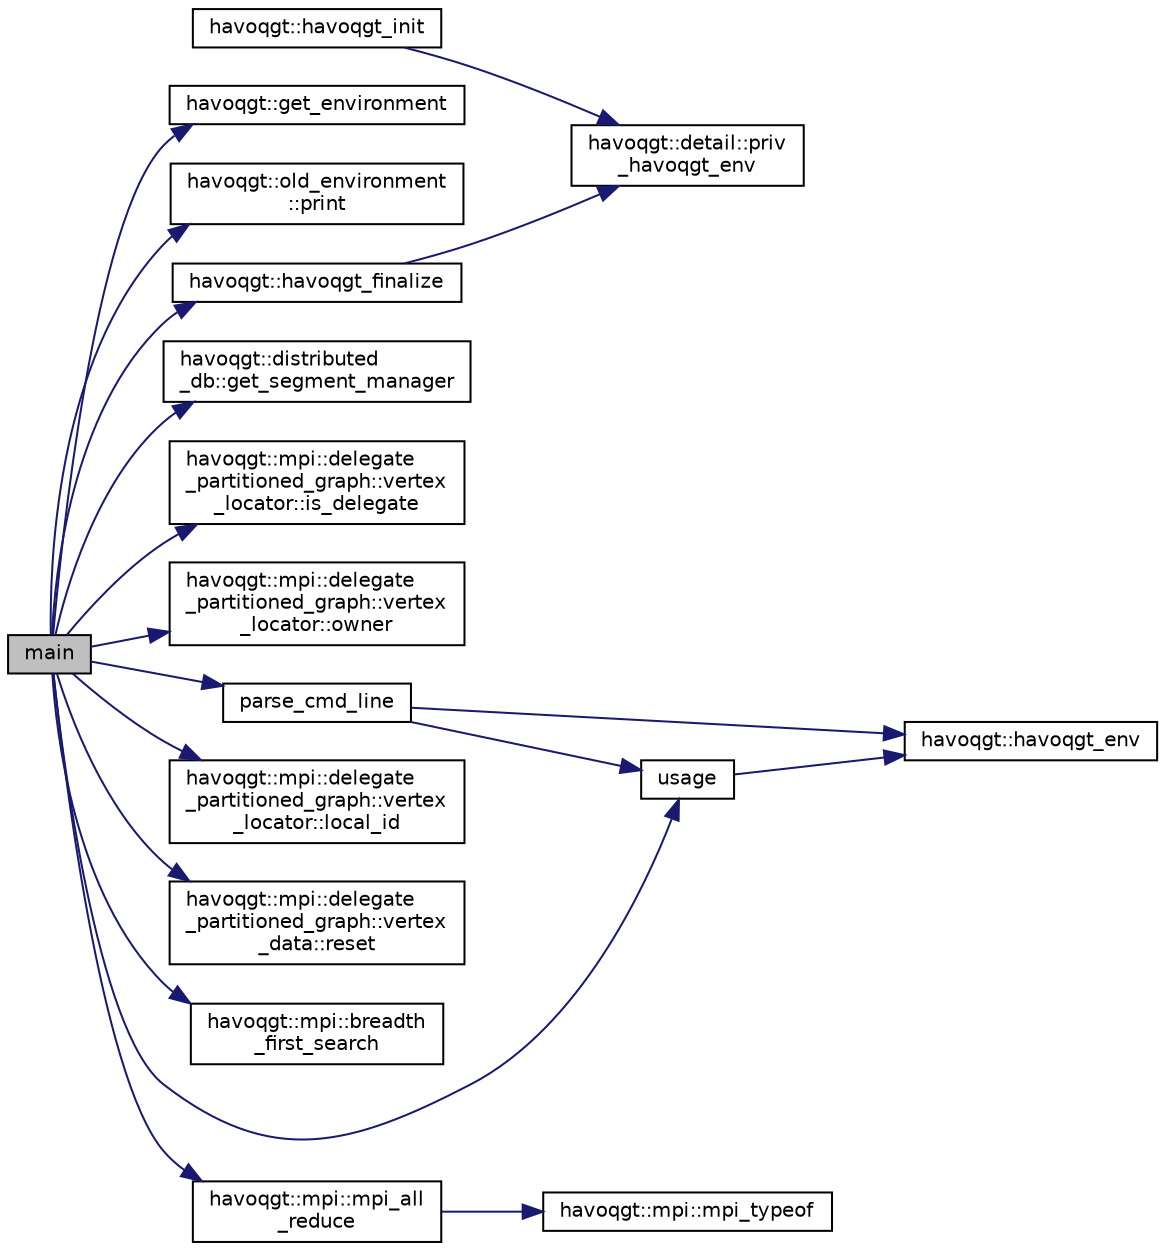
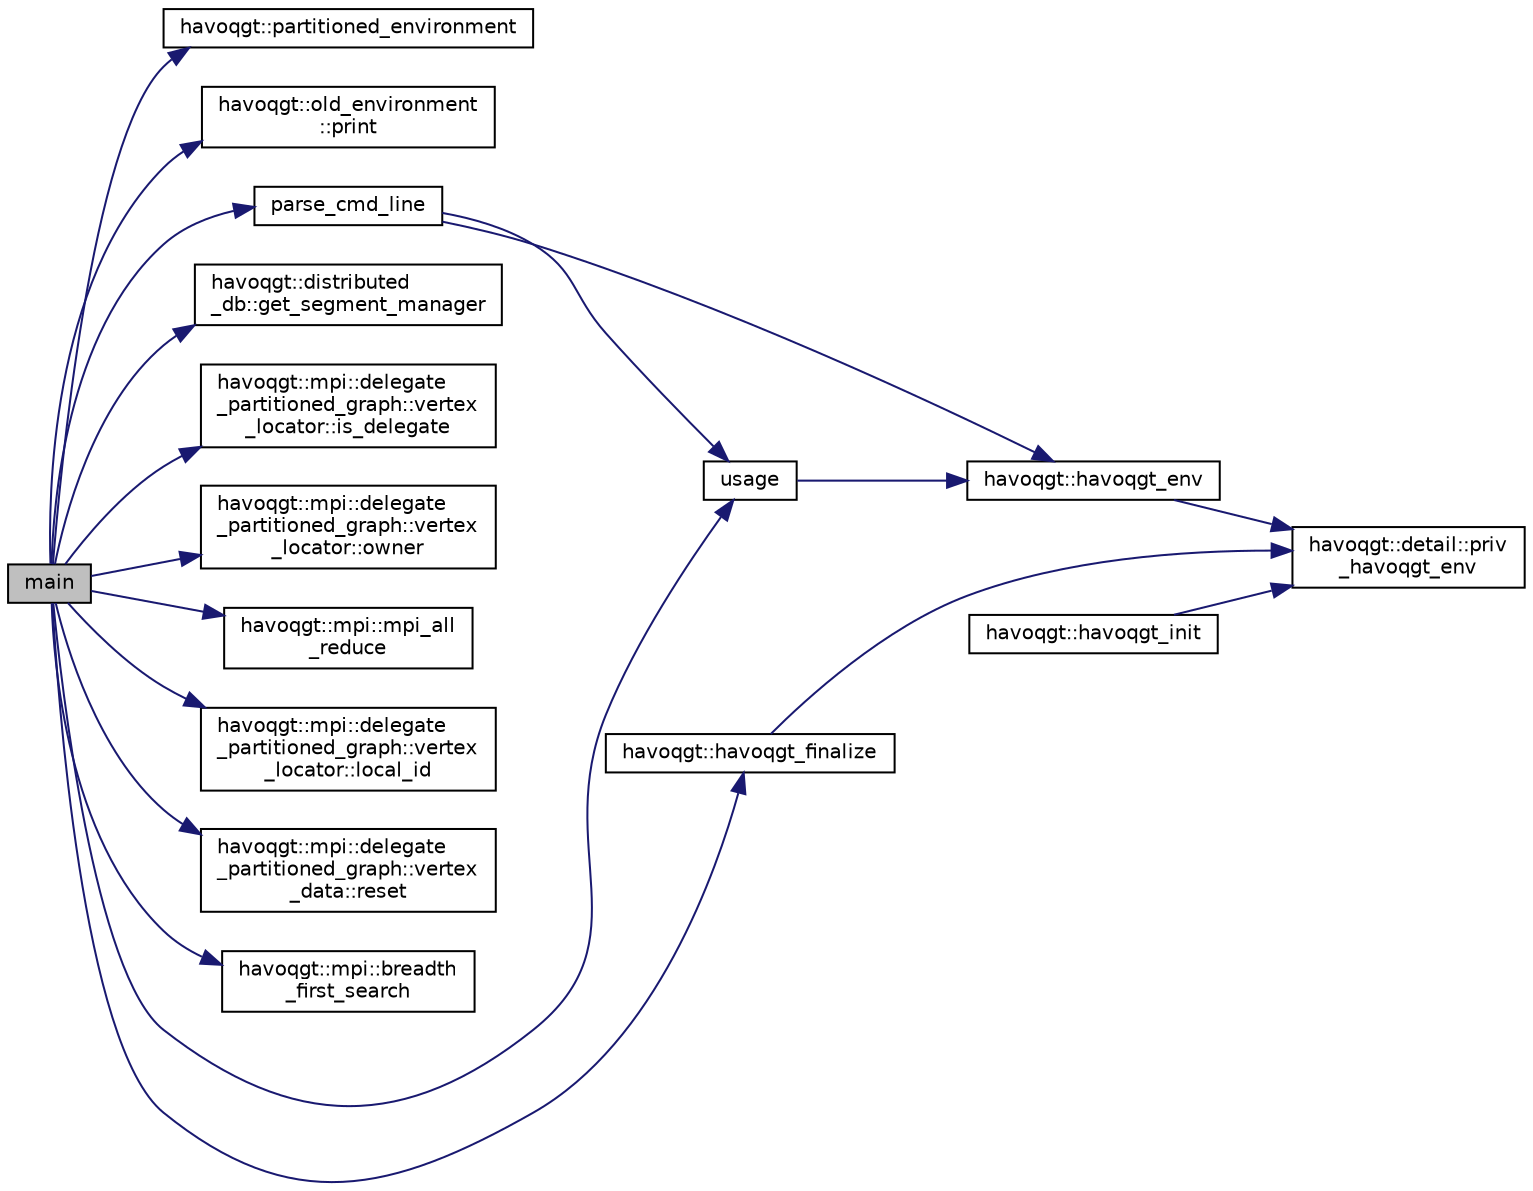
node "havoqgt::get_environment": label "havoqgt::get_environment" -> "havoqgt::partitioned_environment"
edge "havoqgt::havoqgt_env" -> "havoqgt::detail::priv _havoqgt_env": added
node "havoqgt::mpi::mpi_typeof": removed
